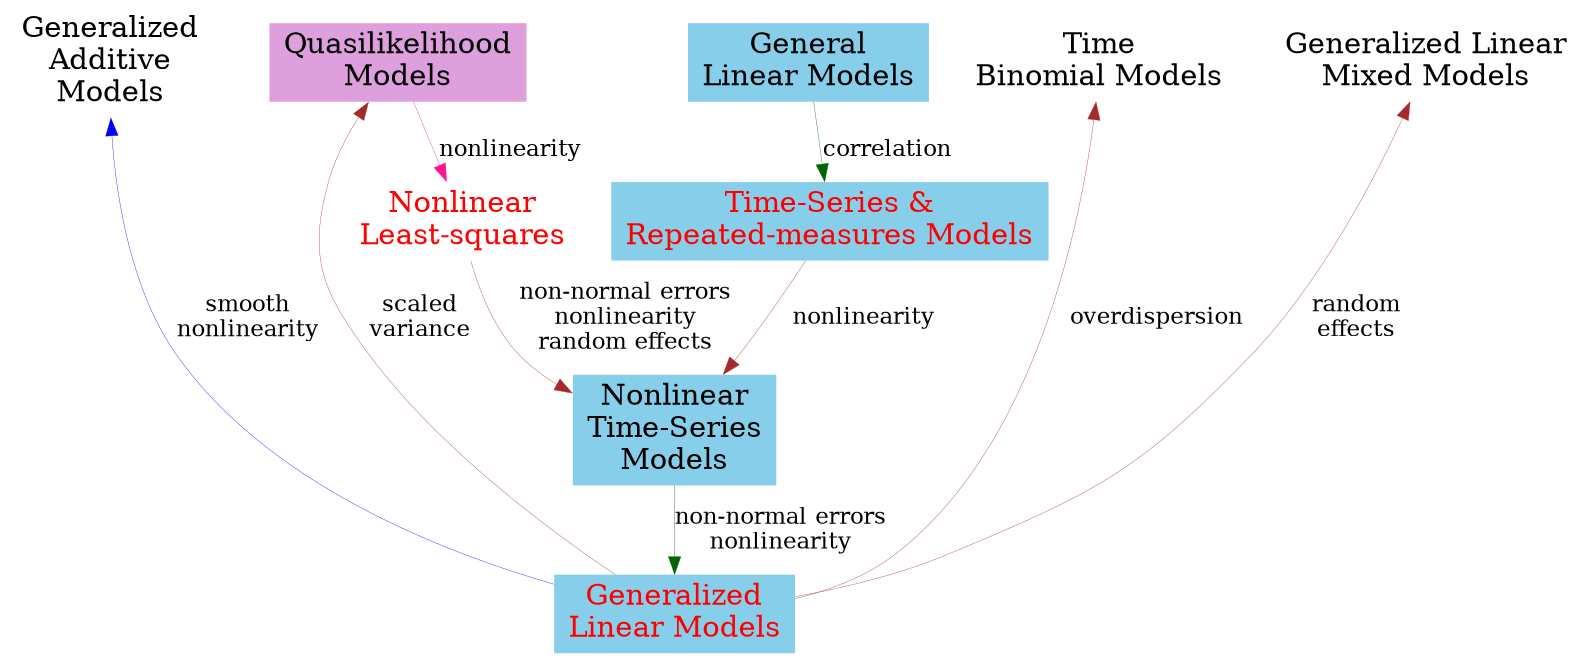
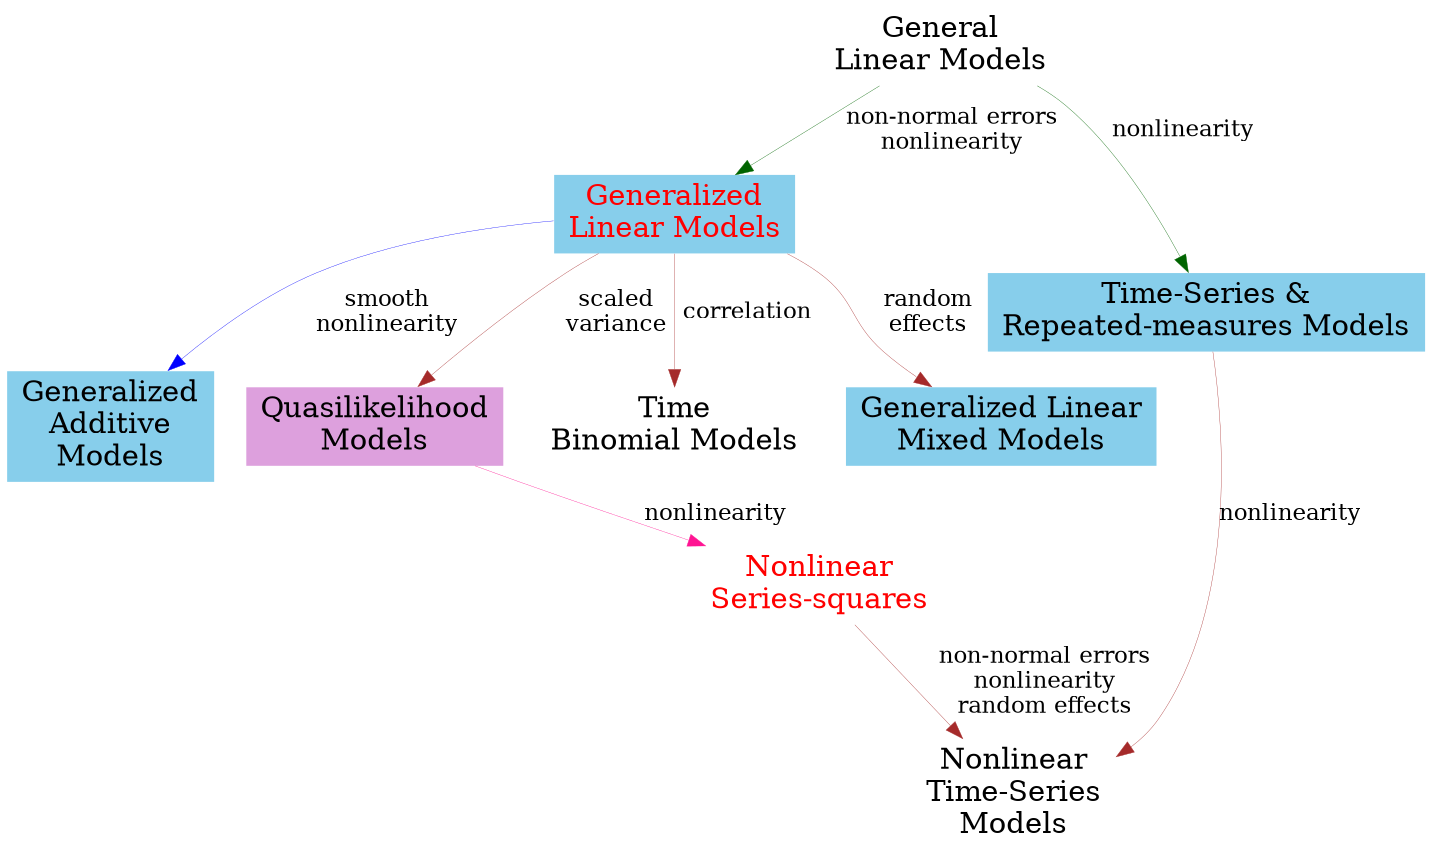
node "Generalized Additive Models": fillcolor white -> skyblue
node "General Linear Models": fillcolor skyblue -> white
node "Generalized Linear Mixed Models": fillcolor white -> skyblue
edge "General Linear Models" -> "Time-Series & Repeated-measures Models": label "correlation" -> "nonlinearity"
node "Nonlinear Least-squares": label "Nonlinear Least-squares" -> "Nonlinear Series-squares"
node "Time-Series & Repeated-measures Models": fontcolor red -> black
edge "Generalized Linear Models" -> "Time Binomial Models": label " overdispersion" -> " correlation"
node "Nonlinear Time-Series Models": fillcolor skyblue -> white
edge "Nonlinear Time-Series Models" -> "Generalized Linear Models": now "General Linear Models" -> "Generalized Linear Models"
